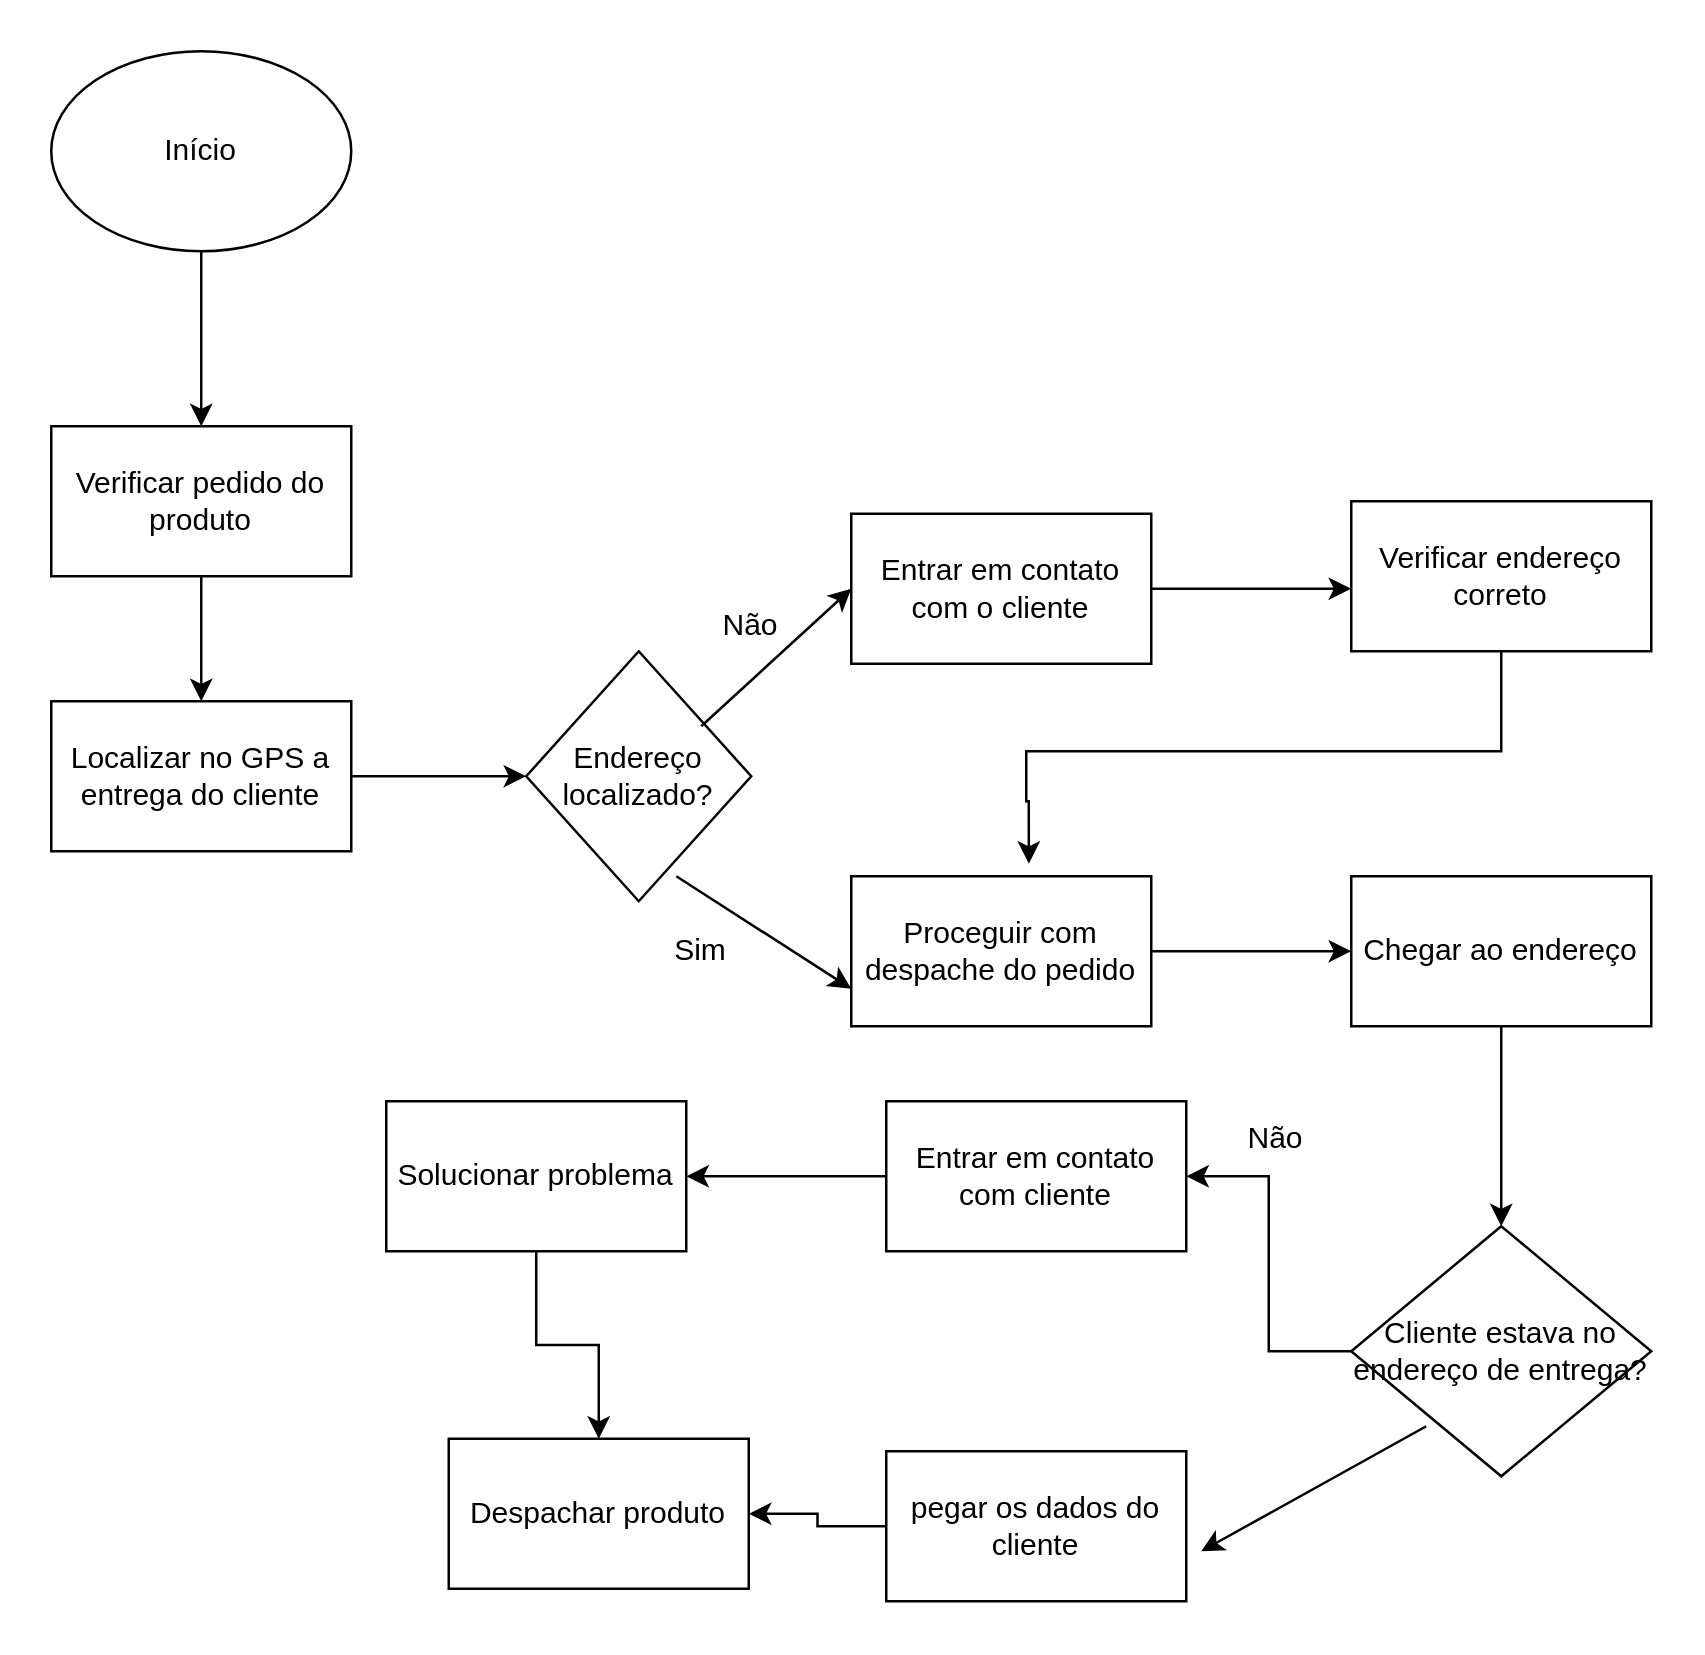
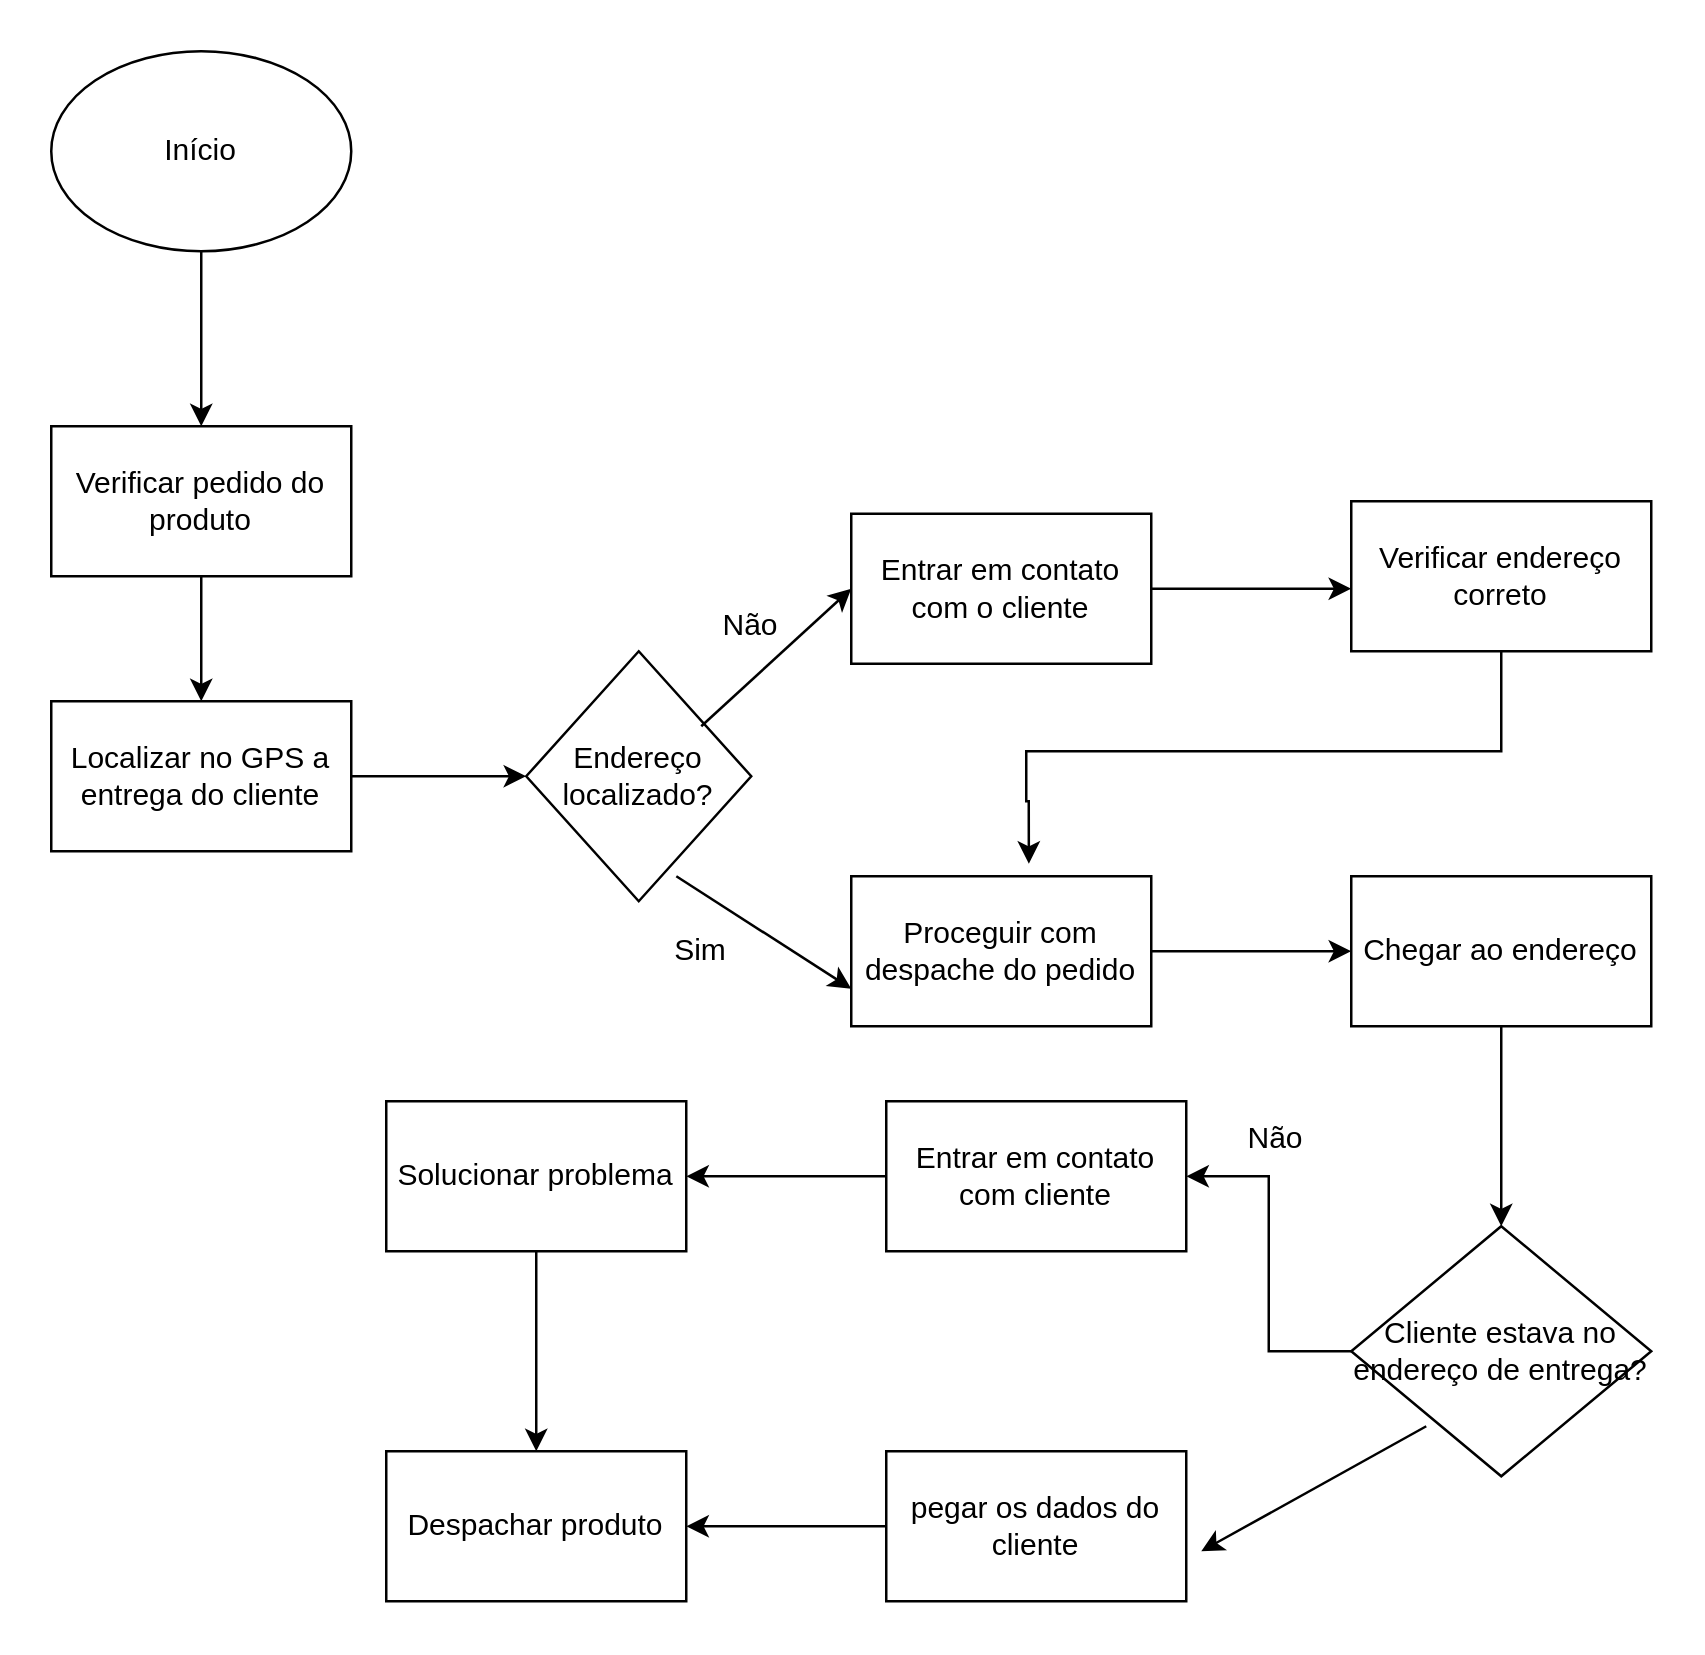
node "Despachar produto": moved (599, 1514) -> (536, 1526)
